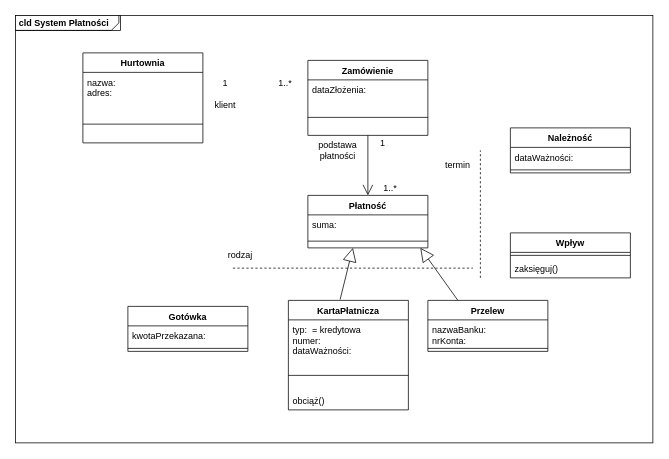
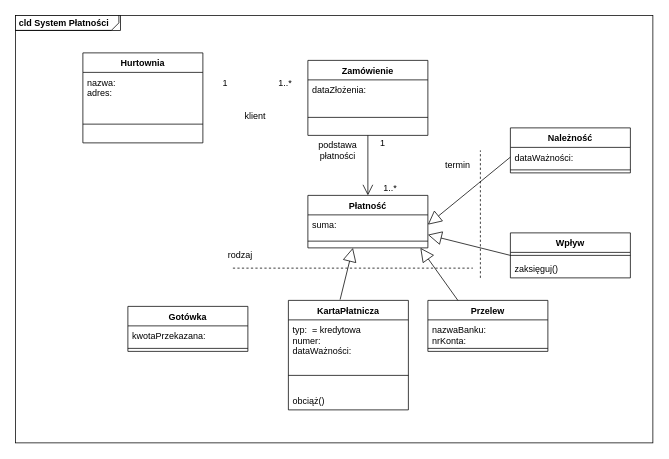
node "klient": moved (225, 105) -> (255, 117)
edge "dataWażności:" -> "suma:": added
edge "Wpływ" -> "Płatność": added
